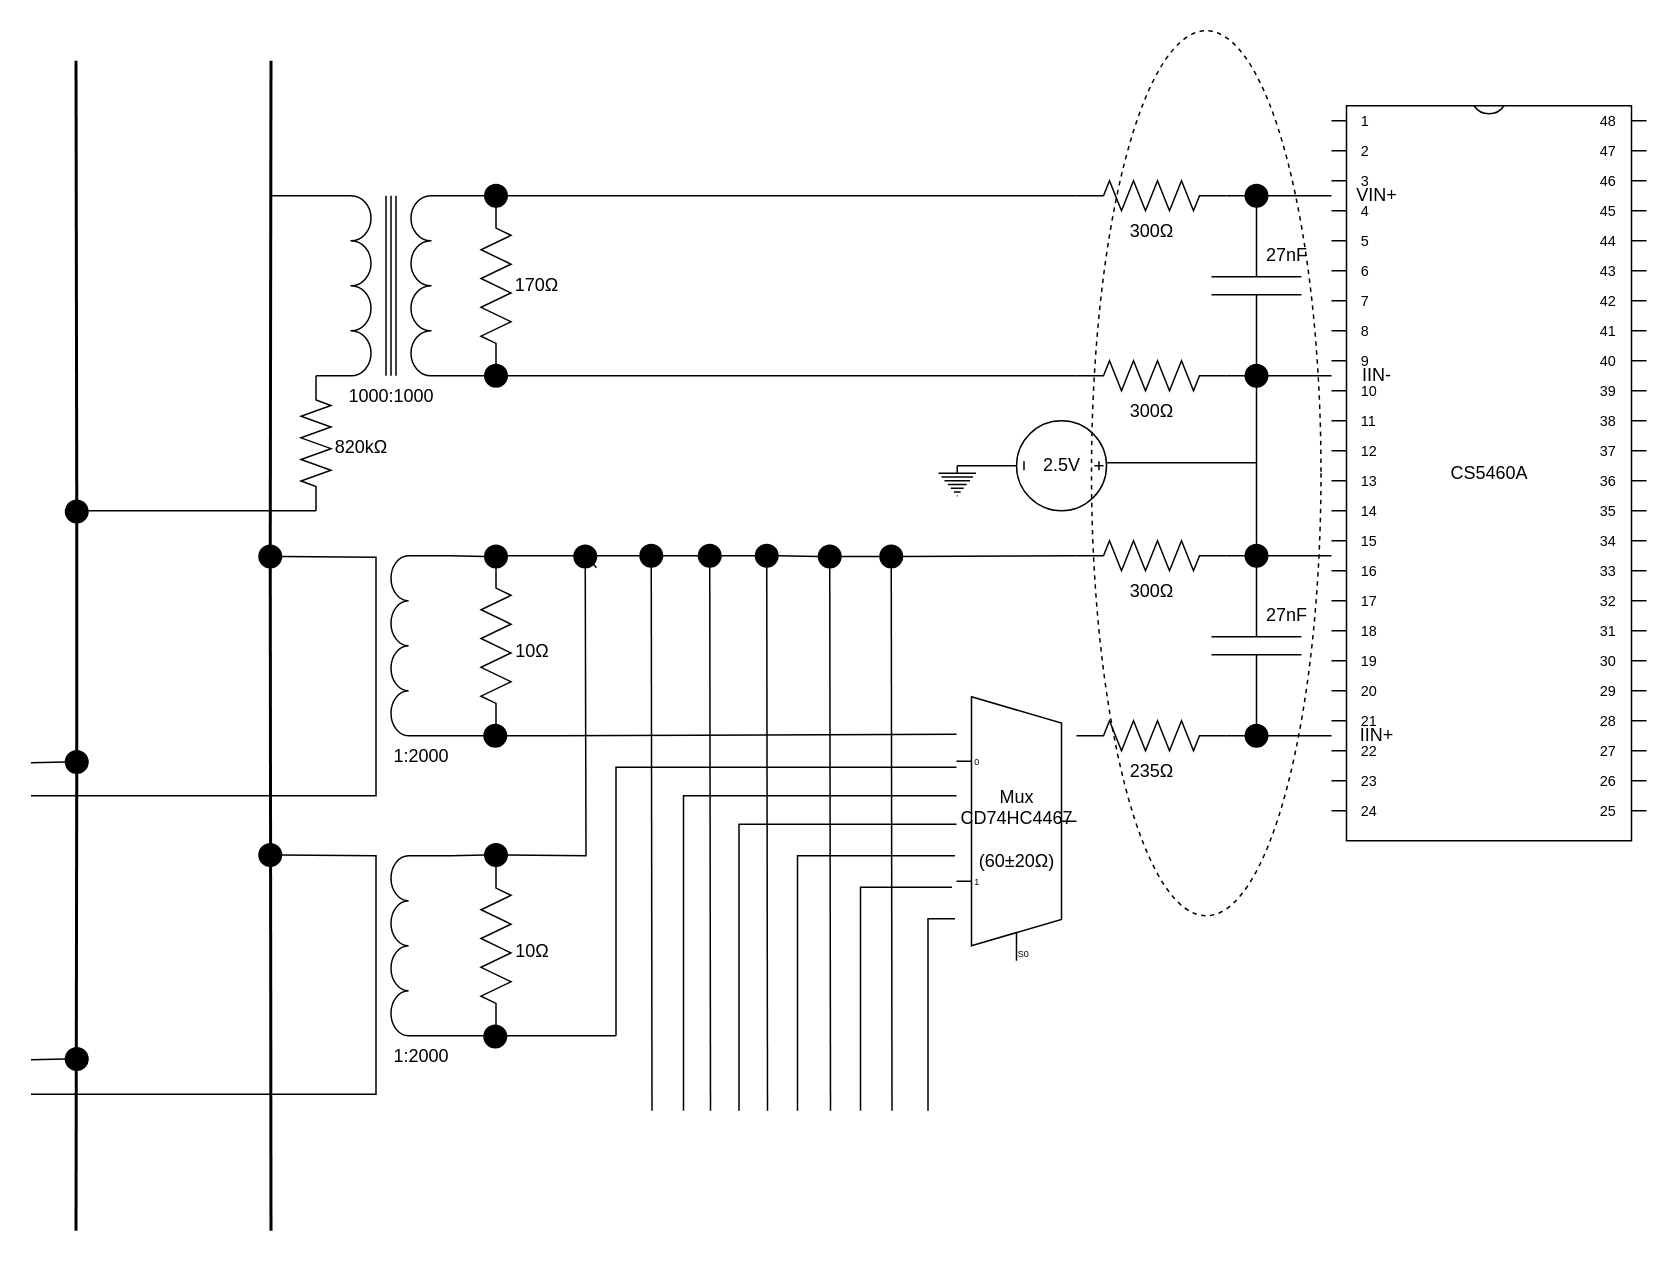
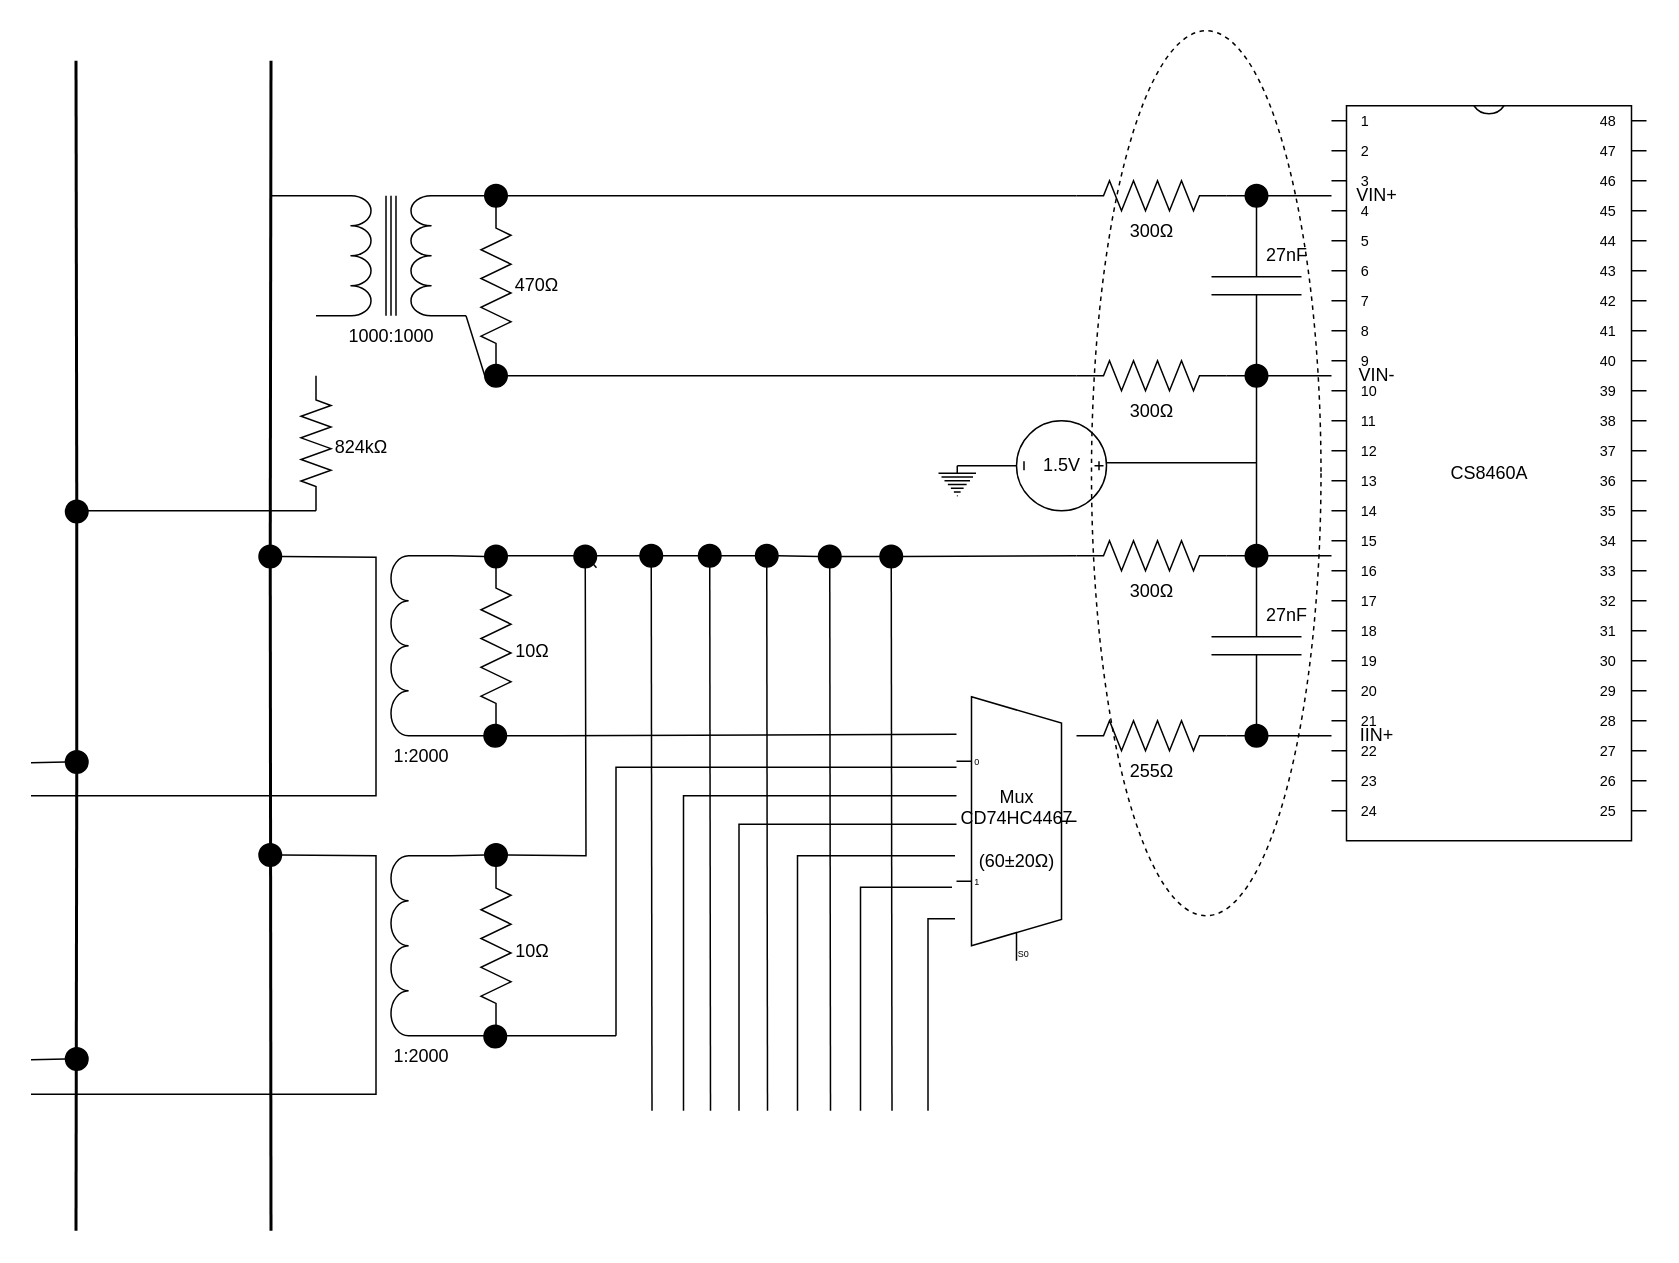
node "CS5460A": label "CS5460A" -> "CS8460A"
node "1000:1000": size 150x180 -> 150x120
node "170Ω": label "170Ω" -> "470Ω"
node "IIN-": label "IIN-" -> "VIN-"
node "820kΩ": label "820kΩ" -> "824kΩ"
node "2.5V": label "2.5V" -> "1.5V"
node "235Ω": label "235Ω" -> "255Ω"
